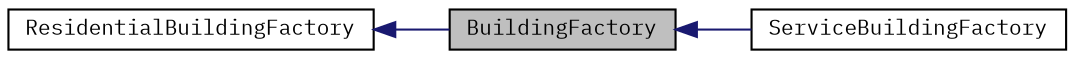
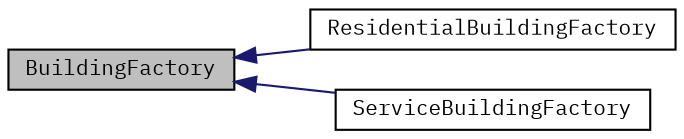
edge "BuildingFactory" -> "ResidentialBuildingFactory": reversed
